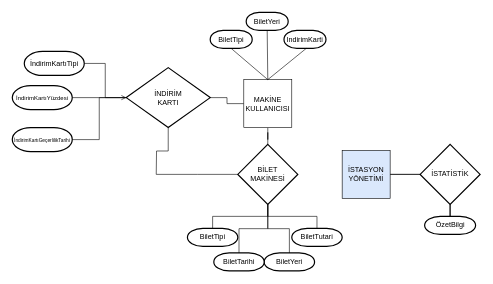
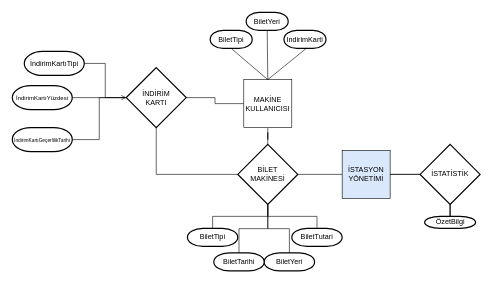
node "İNDİRİM KARTI": size 84x60 -> 60x60
edge "BİLET MAKİNESİ" -- "İSTASYON YÖNETİMİ": added
node "ÖzetBilgi": size 51x18 -> 51x12
